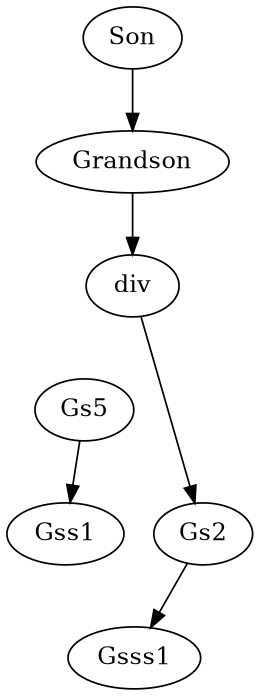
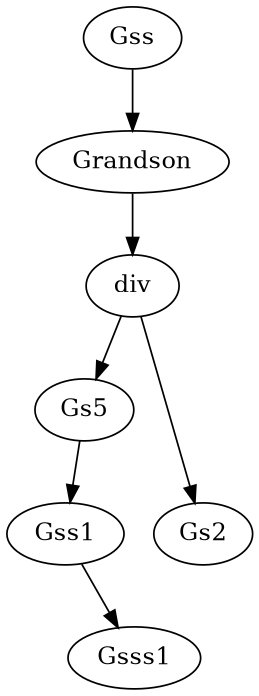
node "Son": label "Son" -> "Gss"
edge "div" -> "Gs5": added
edge "Gs2" -> "Gsss1": now "Gss1" -> "Gsss1"
